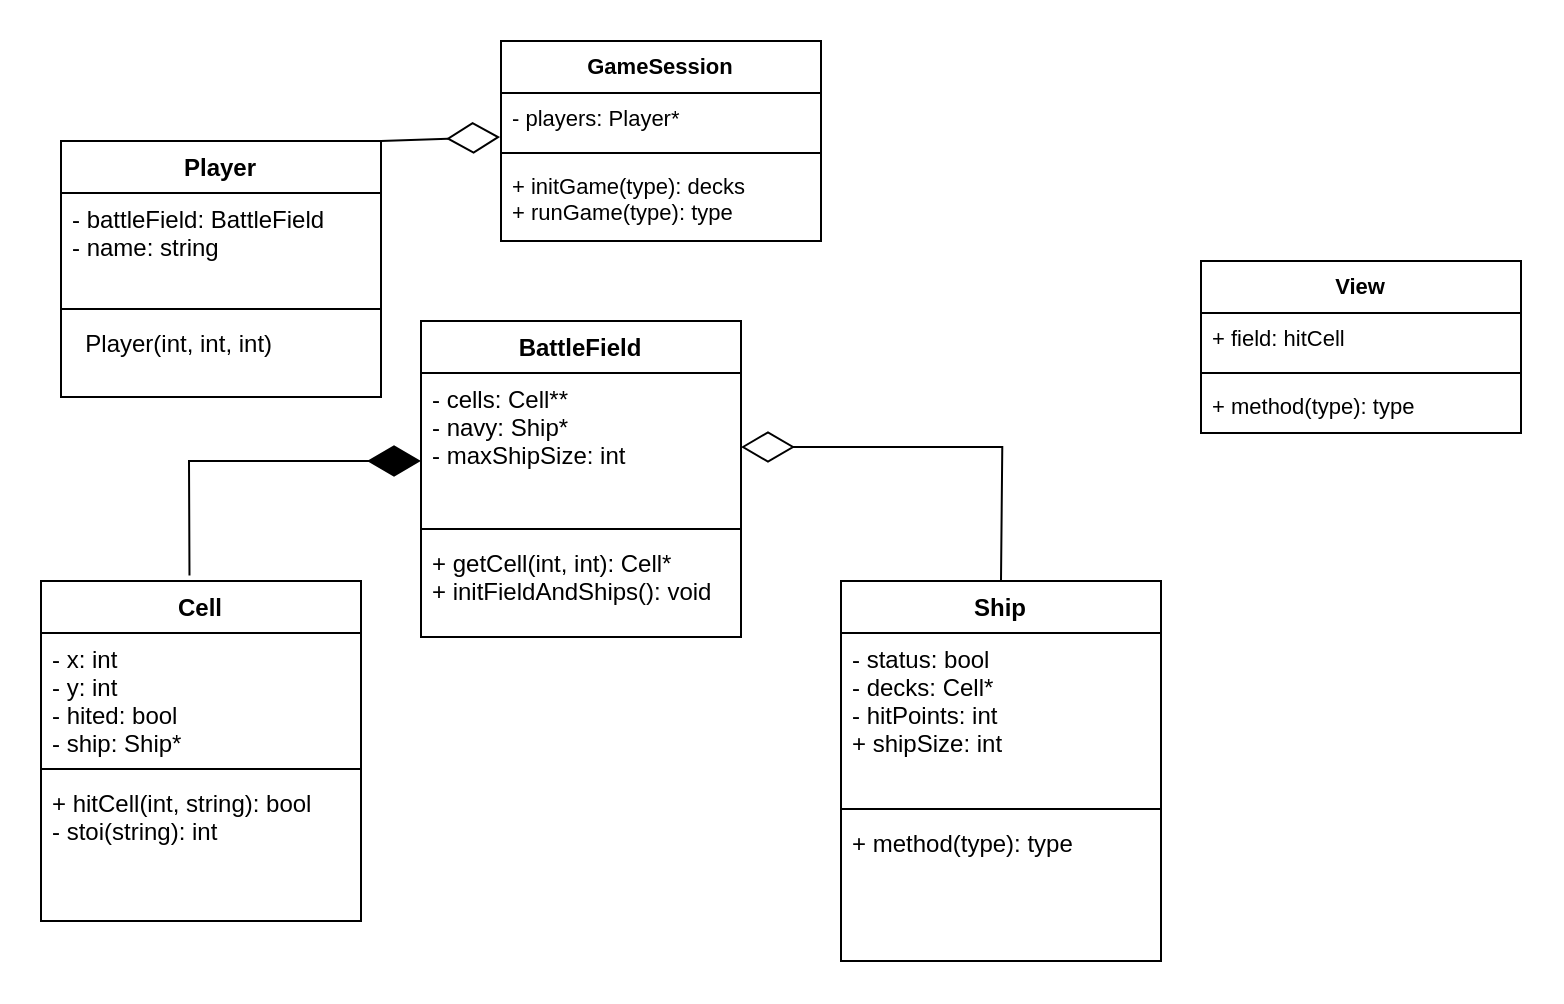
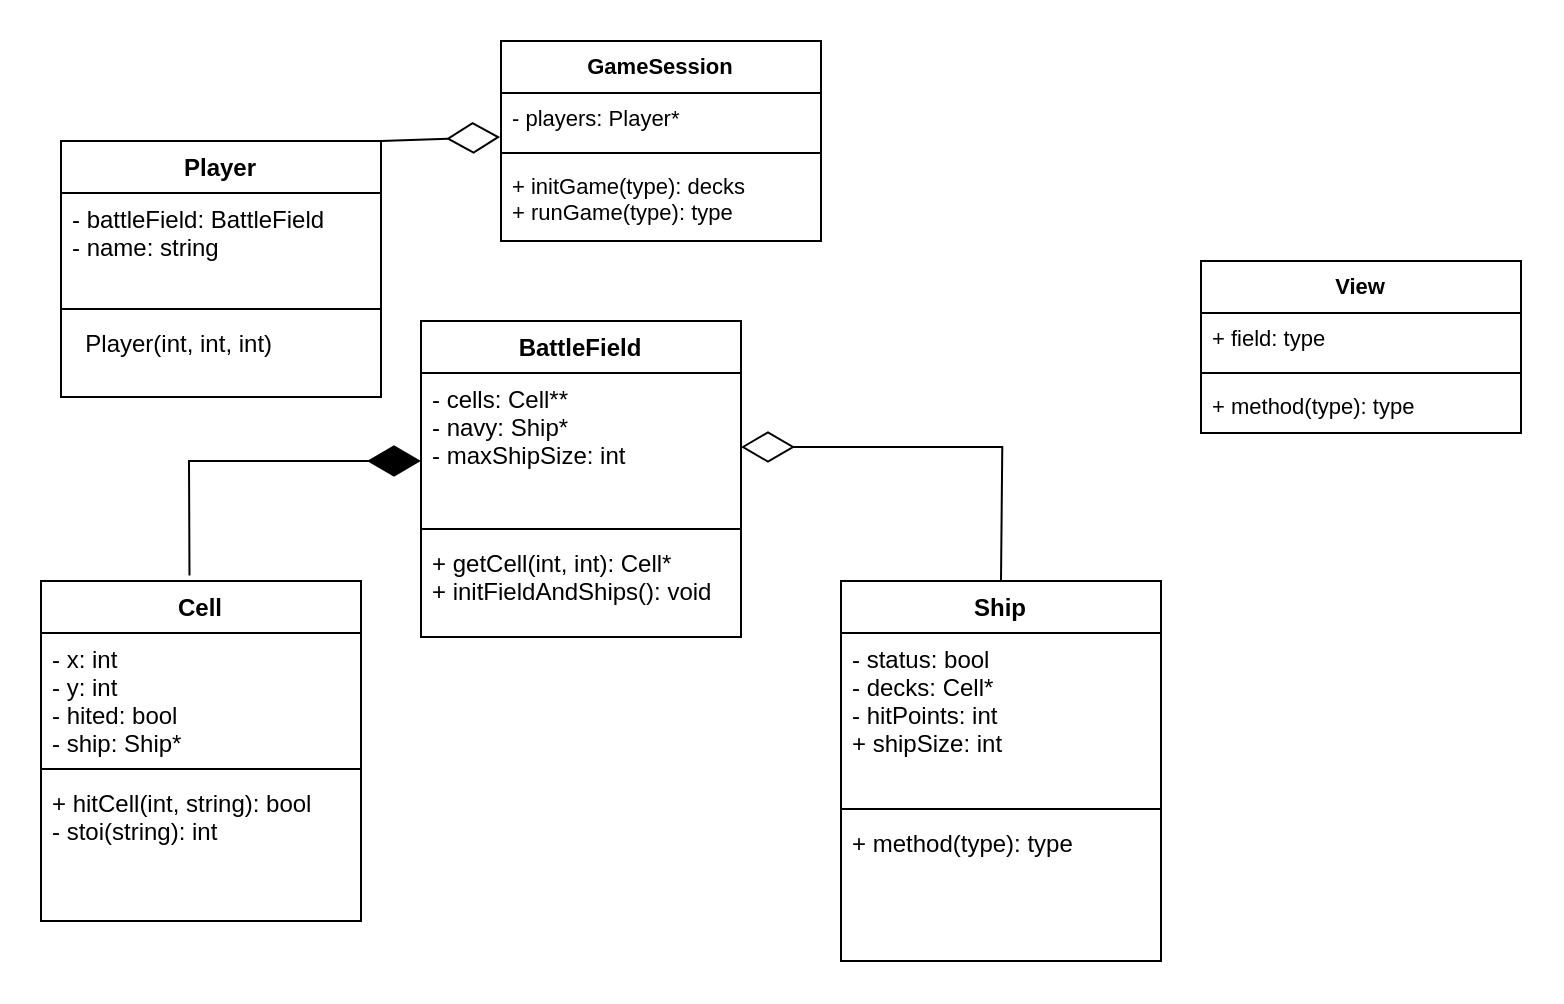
node "+ field: hitCell": label "+ field: hitCell" -> "+ field: type"
